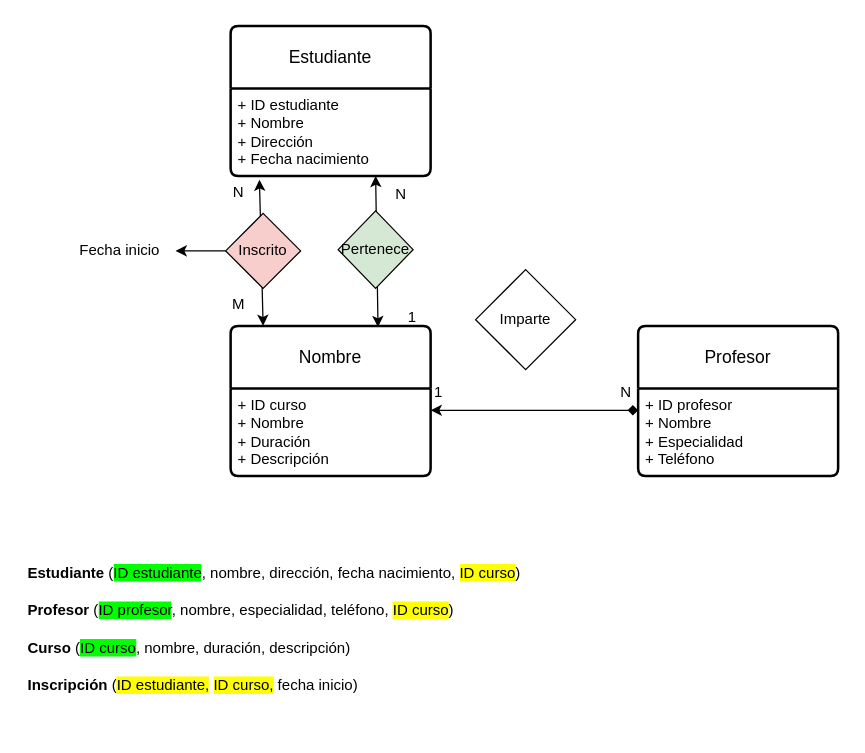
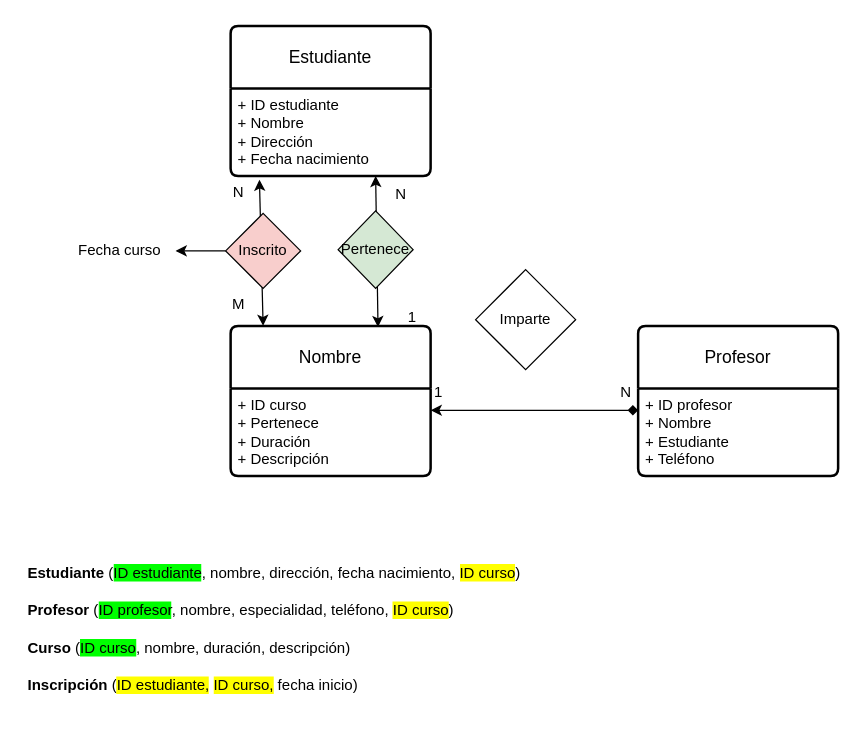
node "Fecha inicio": label "Fecha inicio" -> "Fecha curso"
node "+ ID curso + Nombre + Duración + Descripción": label "+ ID curso + Nombre + Duración + Descripción" -> "+ ID curso + Pertenece + Duración + Descripción"
node "+ ID profesor + Nombre + Especialidad + Teléfono": label "+ ID profesor + Nombre + Especialidad + Teléfono" -> "+ ID profesor + Nombre + Estudiante + Teléfono"
